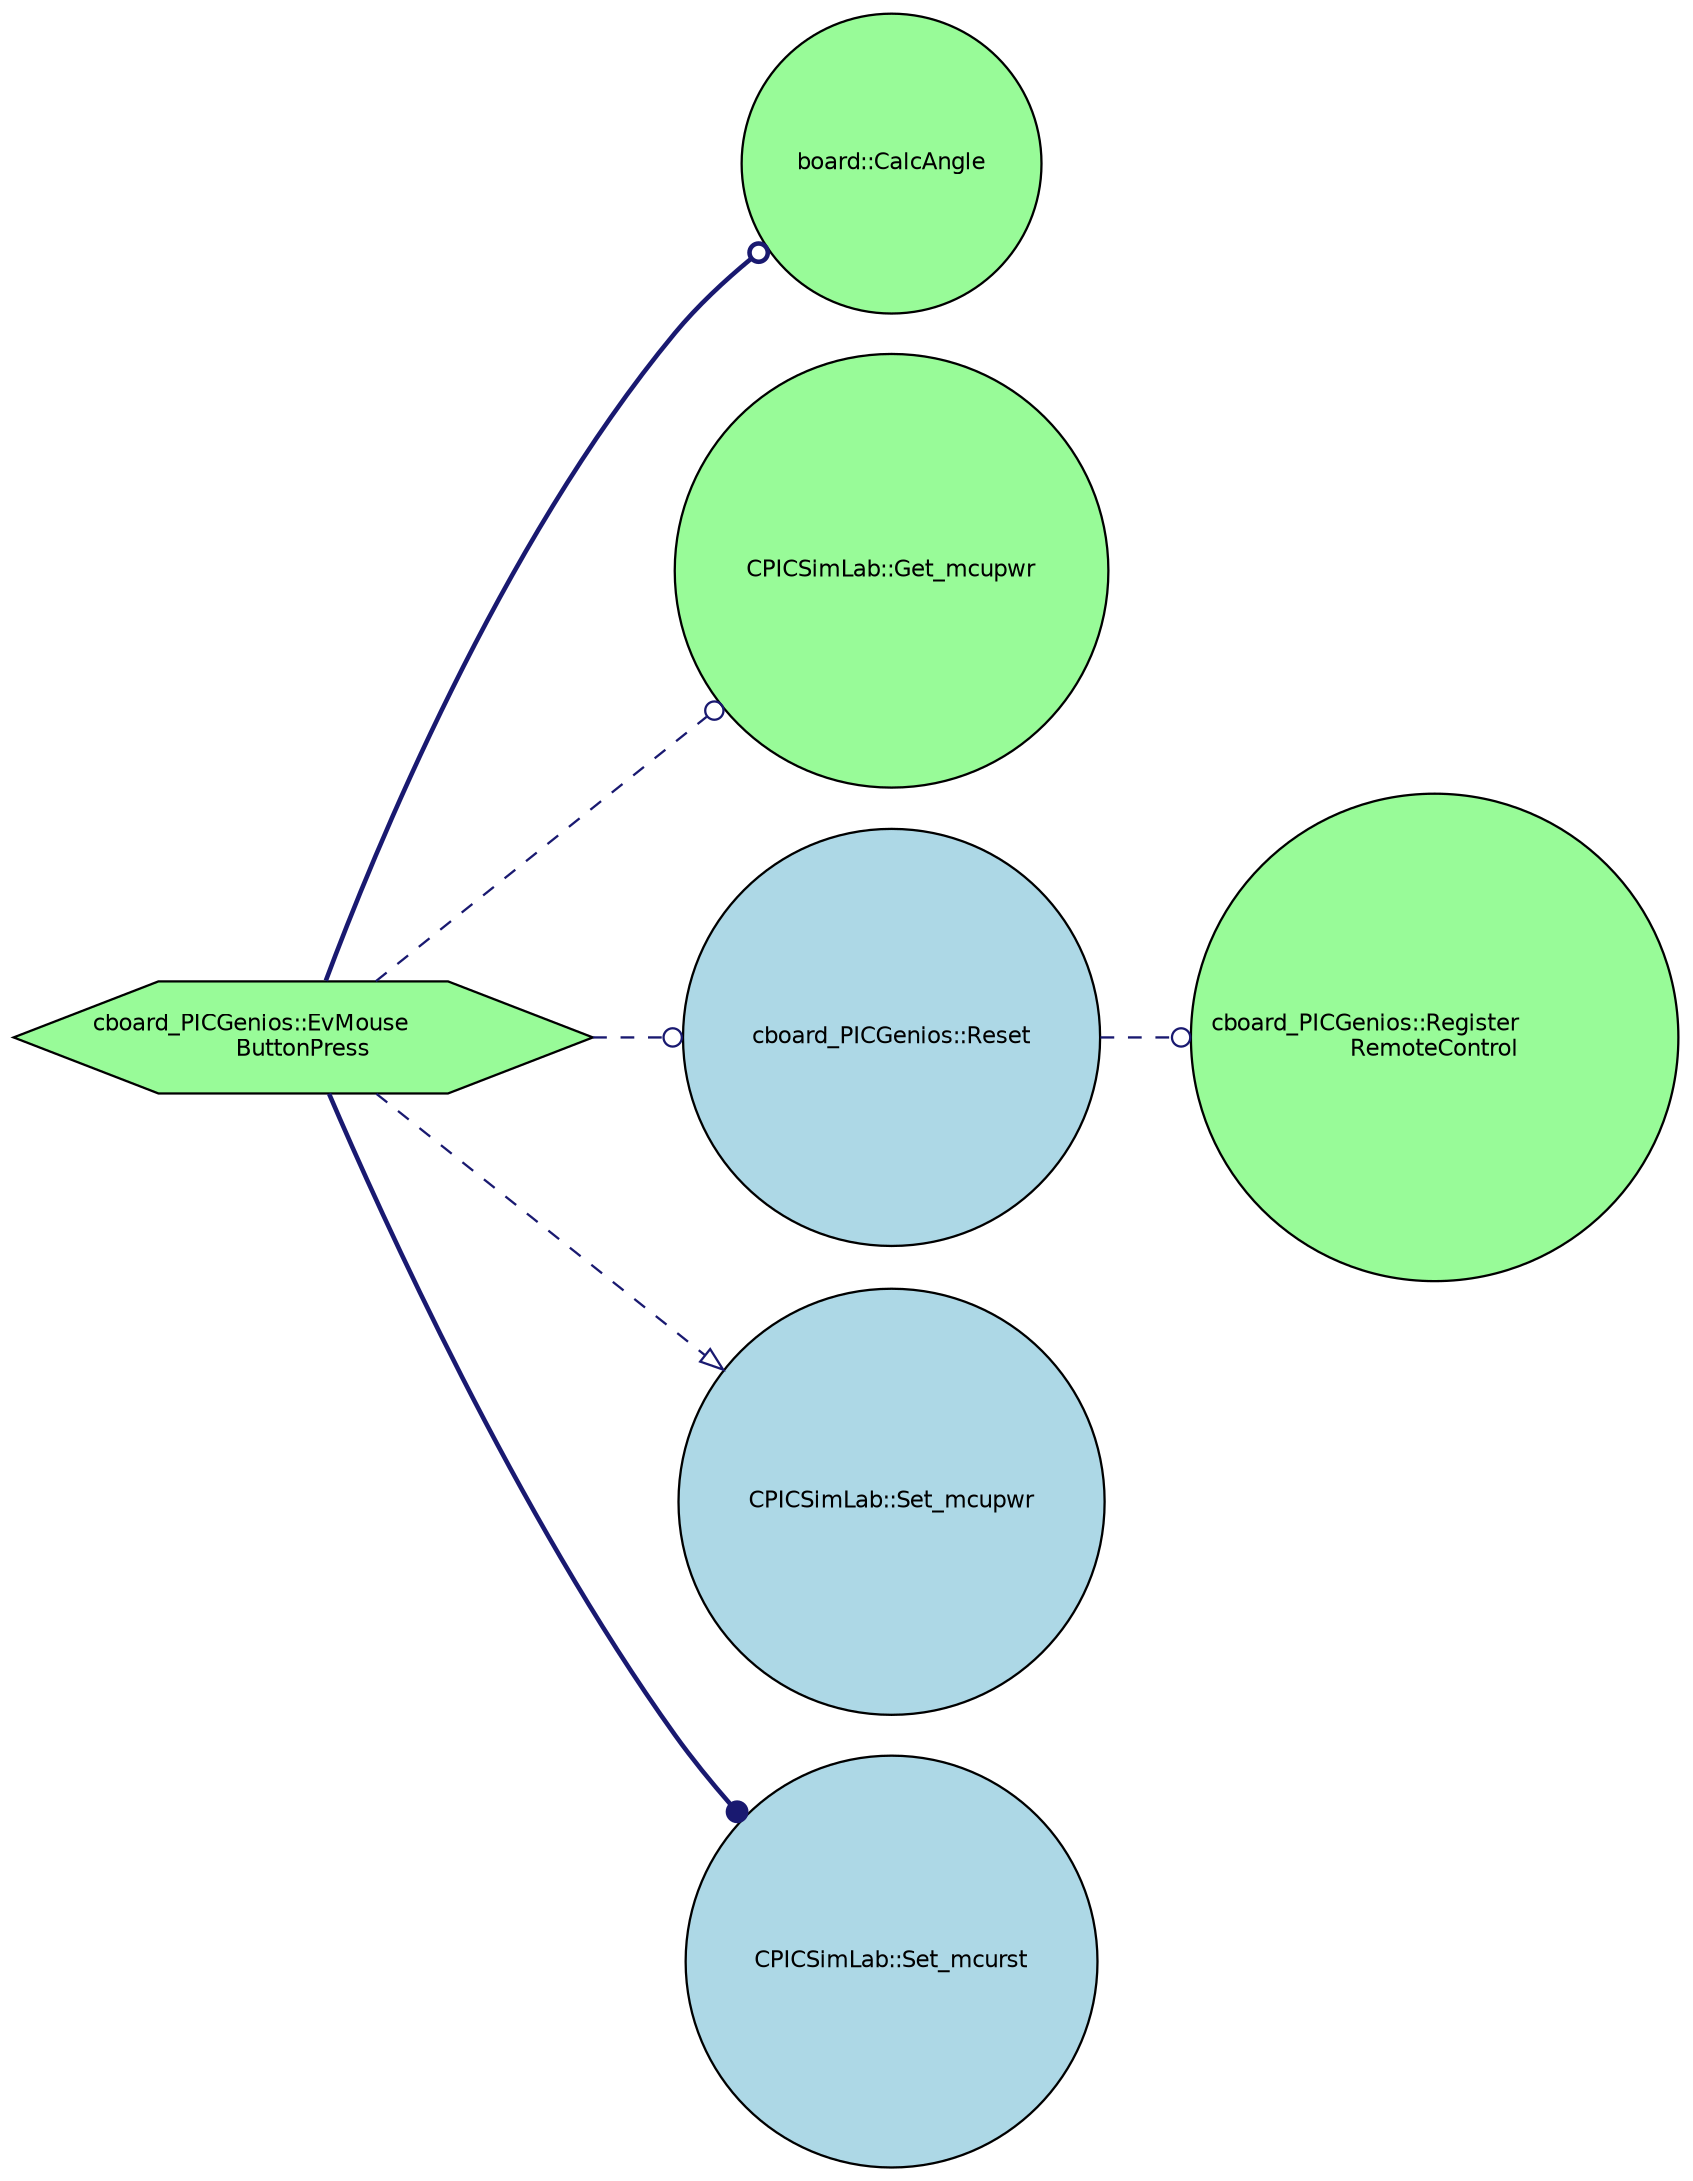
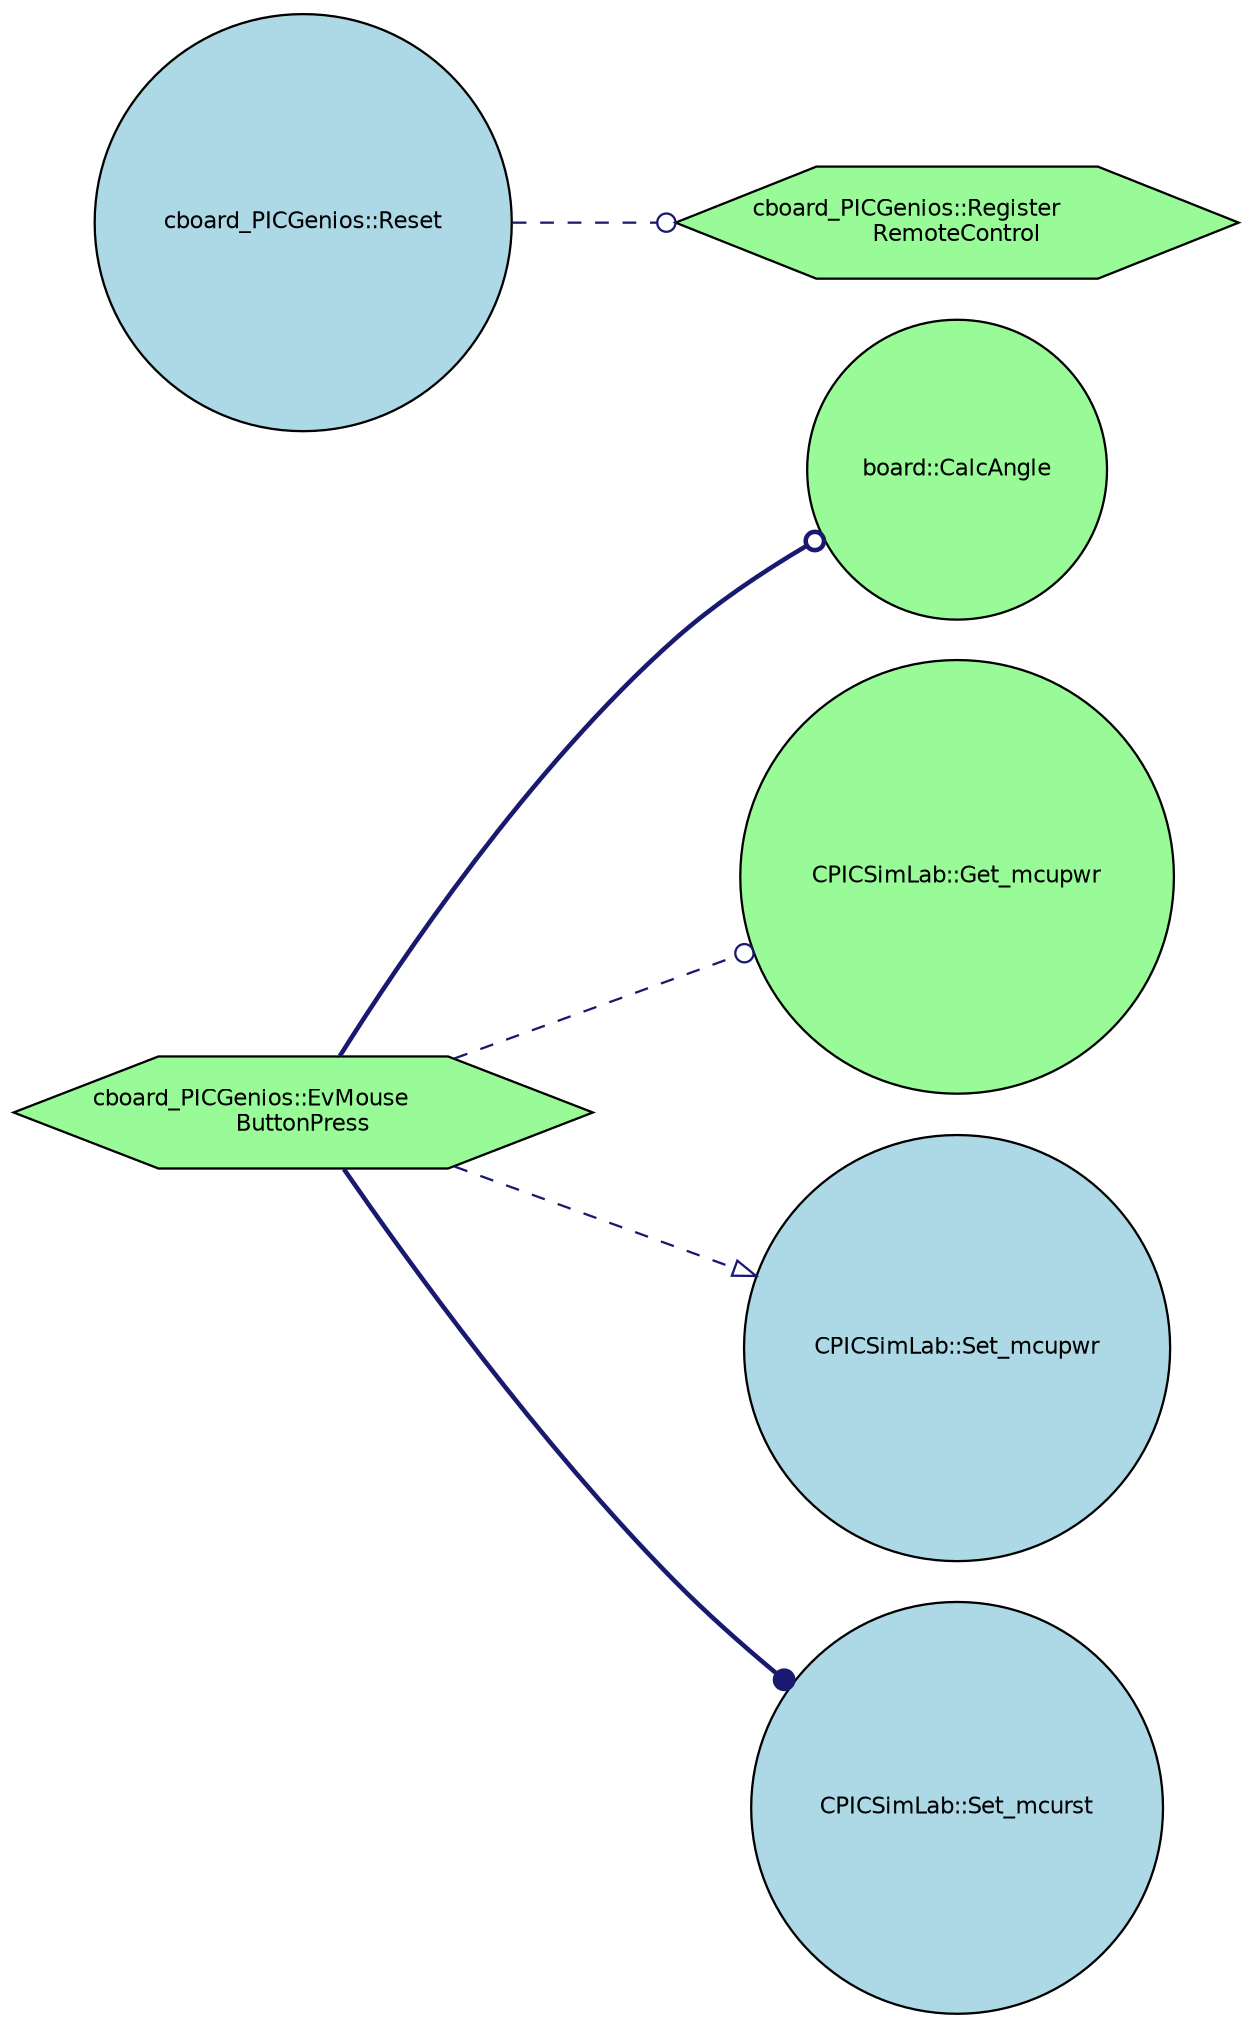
edge "cboard_PICGenios::EvMouse ButtonPress" -> "cboard_PICGenios::Reset": removed
node "cboard_PICGenios::Register RemoteControl": shape circle -> hexagon
